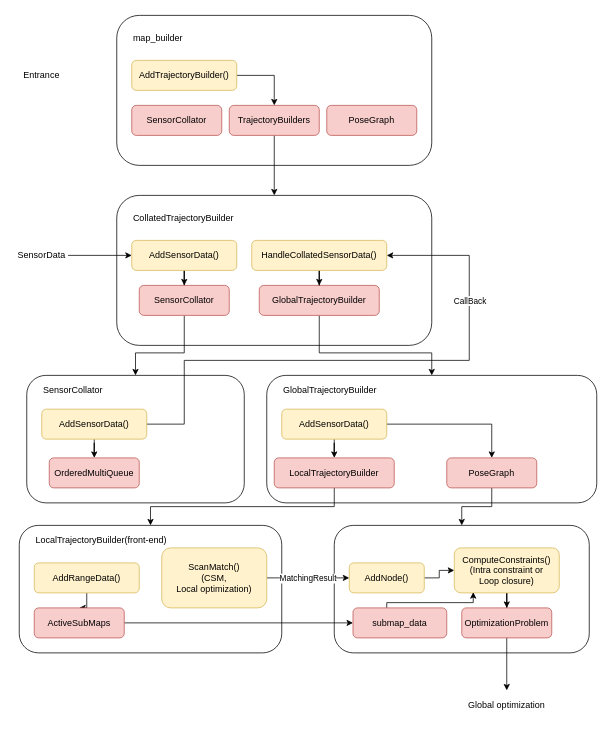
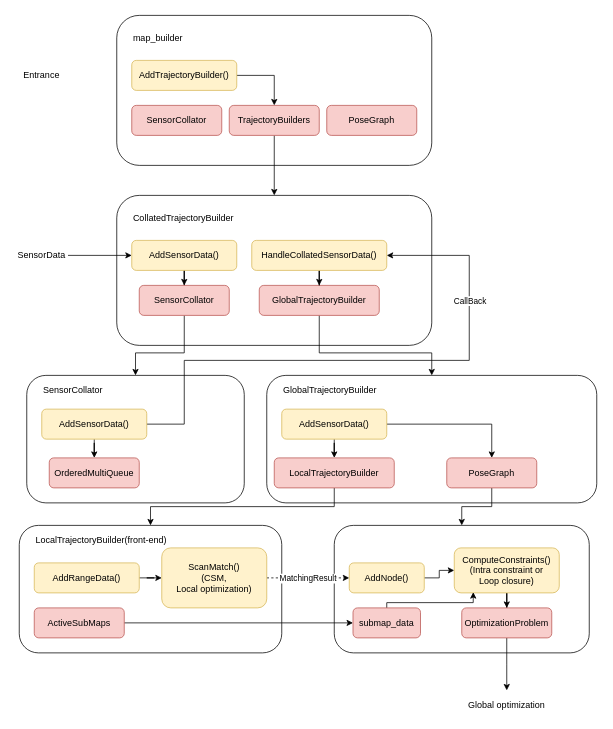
edge "ScanMatch() (CSM, Local optimization)" -> "AddNode()": style solid -> dashed
edge "AddRangeData()" -> "ActiveSubMaps": now "AddRangeData()" -> "ScanMatch() (CSM, Local optimization)"
node "submap_data": size 94x30 -> 68x30
